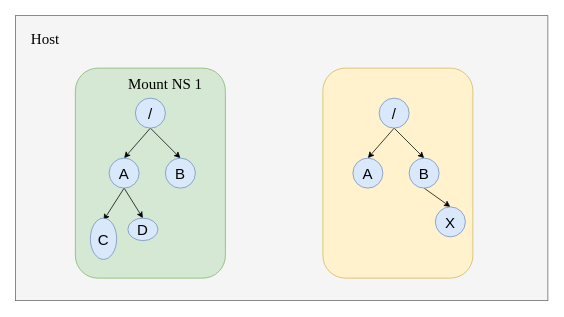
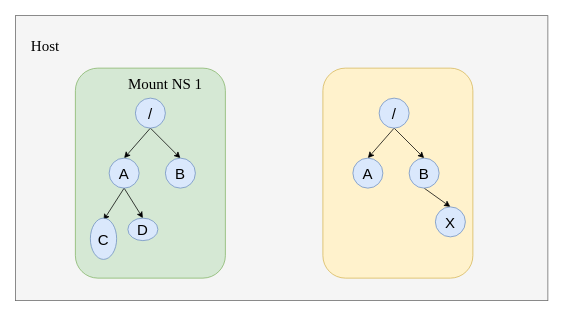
node "Host": moved (45, 38) -> (45, 45)
